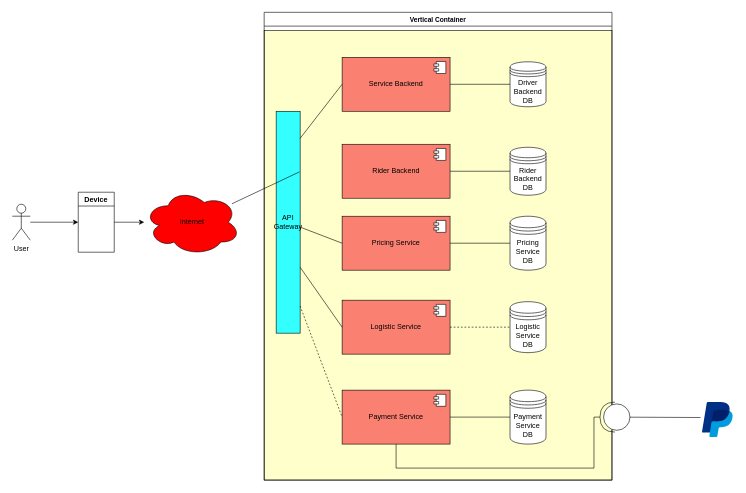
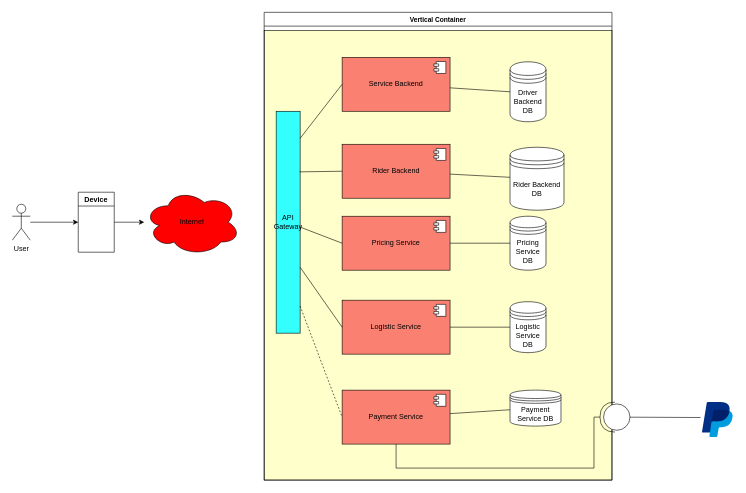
node "Driver Backend DB": size 36x45 -> 36x60
node "Rider Backend DB": size 36x48 -> 54x63
edge "Internet" -- "API Gateway": now "Rider Backend" -- "API Gateway"
edge "Logistic Service" -- "Logistic Service DB": style dashed -> solid
node "Payment Service DB": size 36x54 -> 51x36
